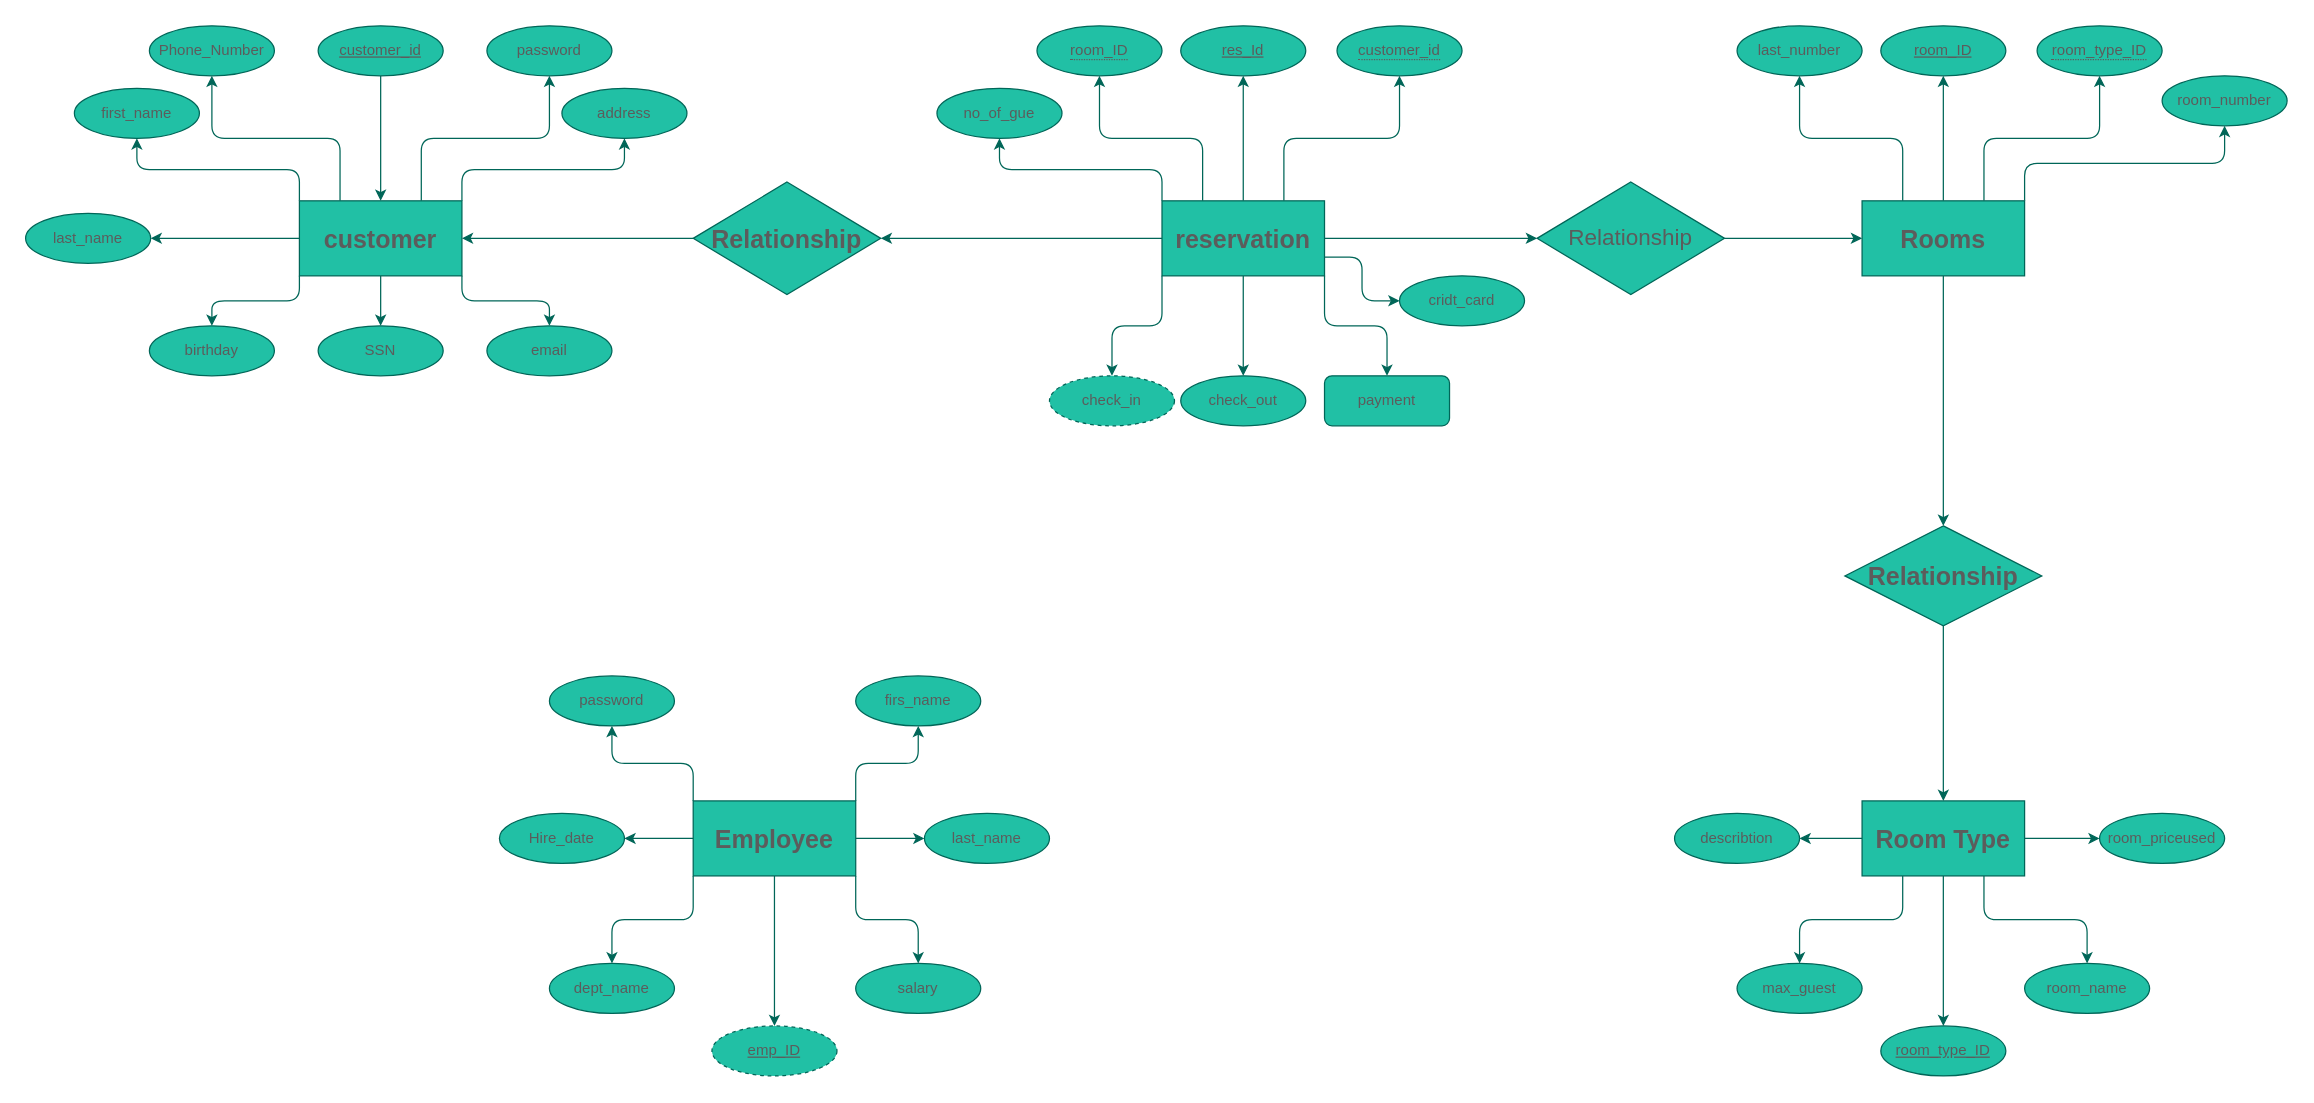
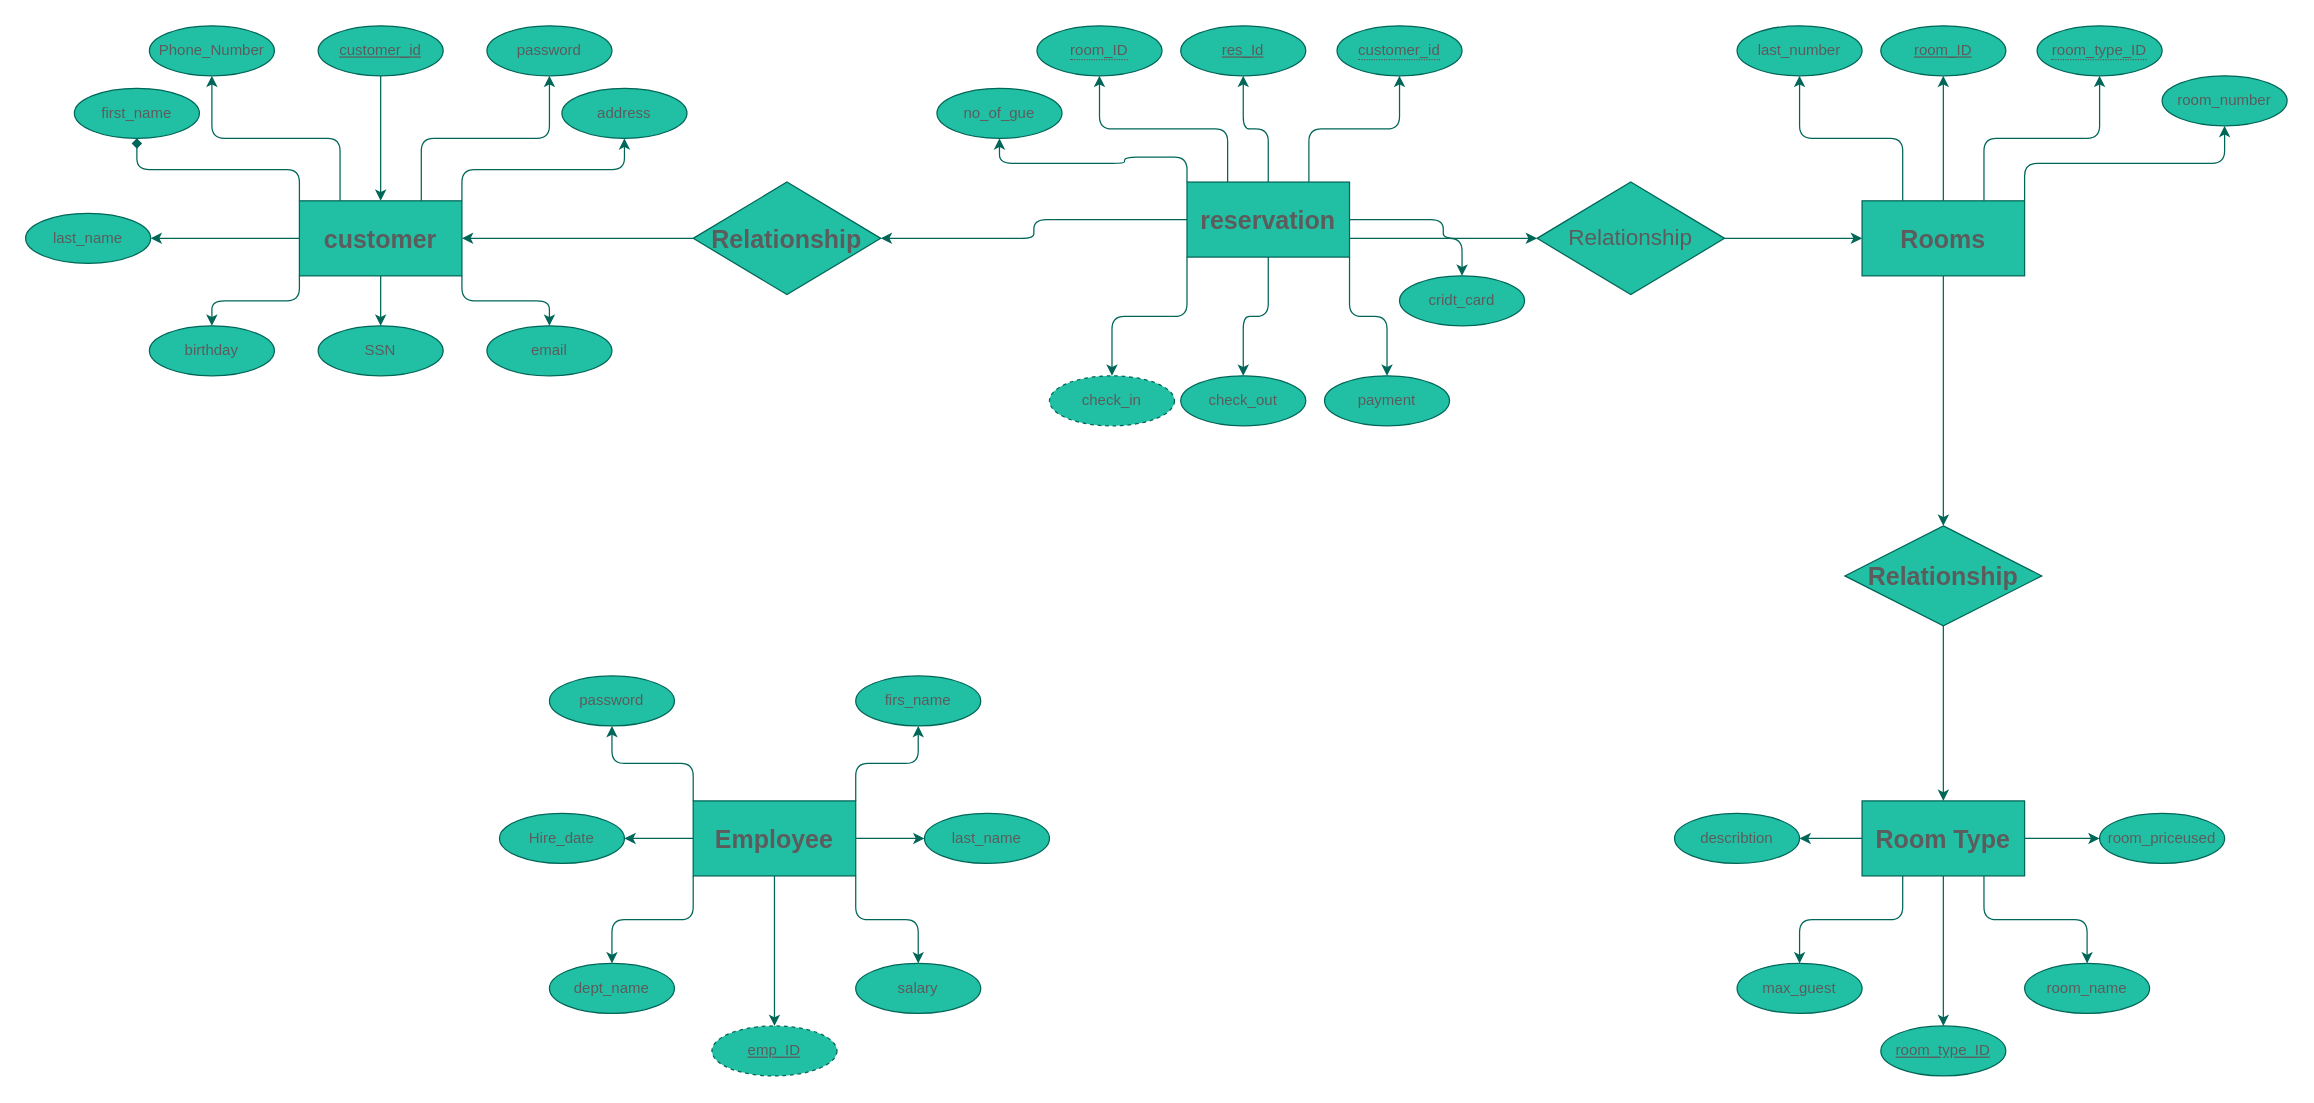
edge "customer" -> "first_name": arrowhead classic -> diamond
node "reservation": moved (1243, 238) -> (1268, 219)
node "payment": shape rounded rectangle -> ellipse
